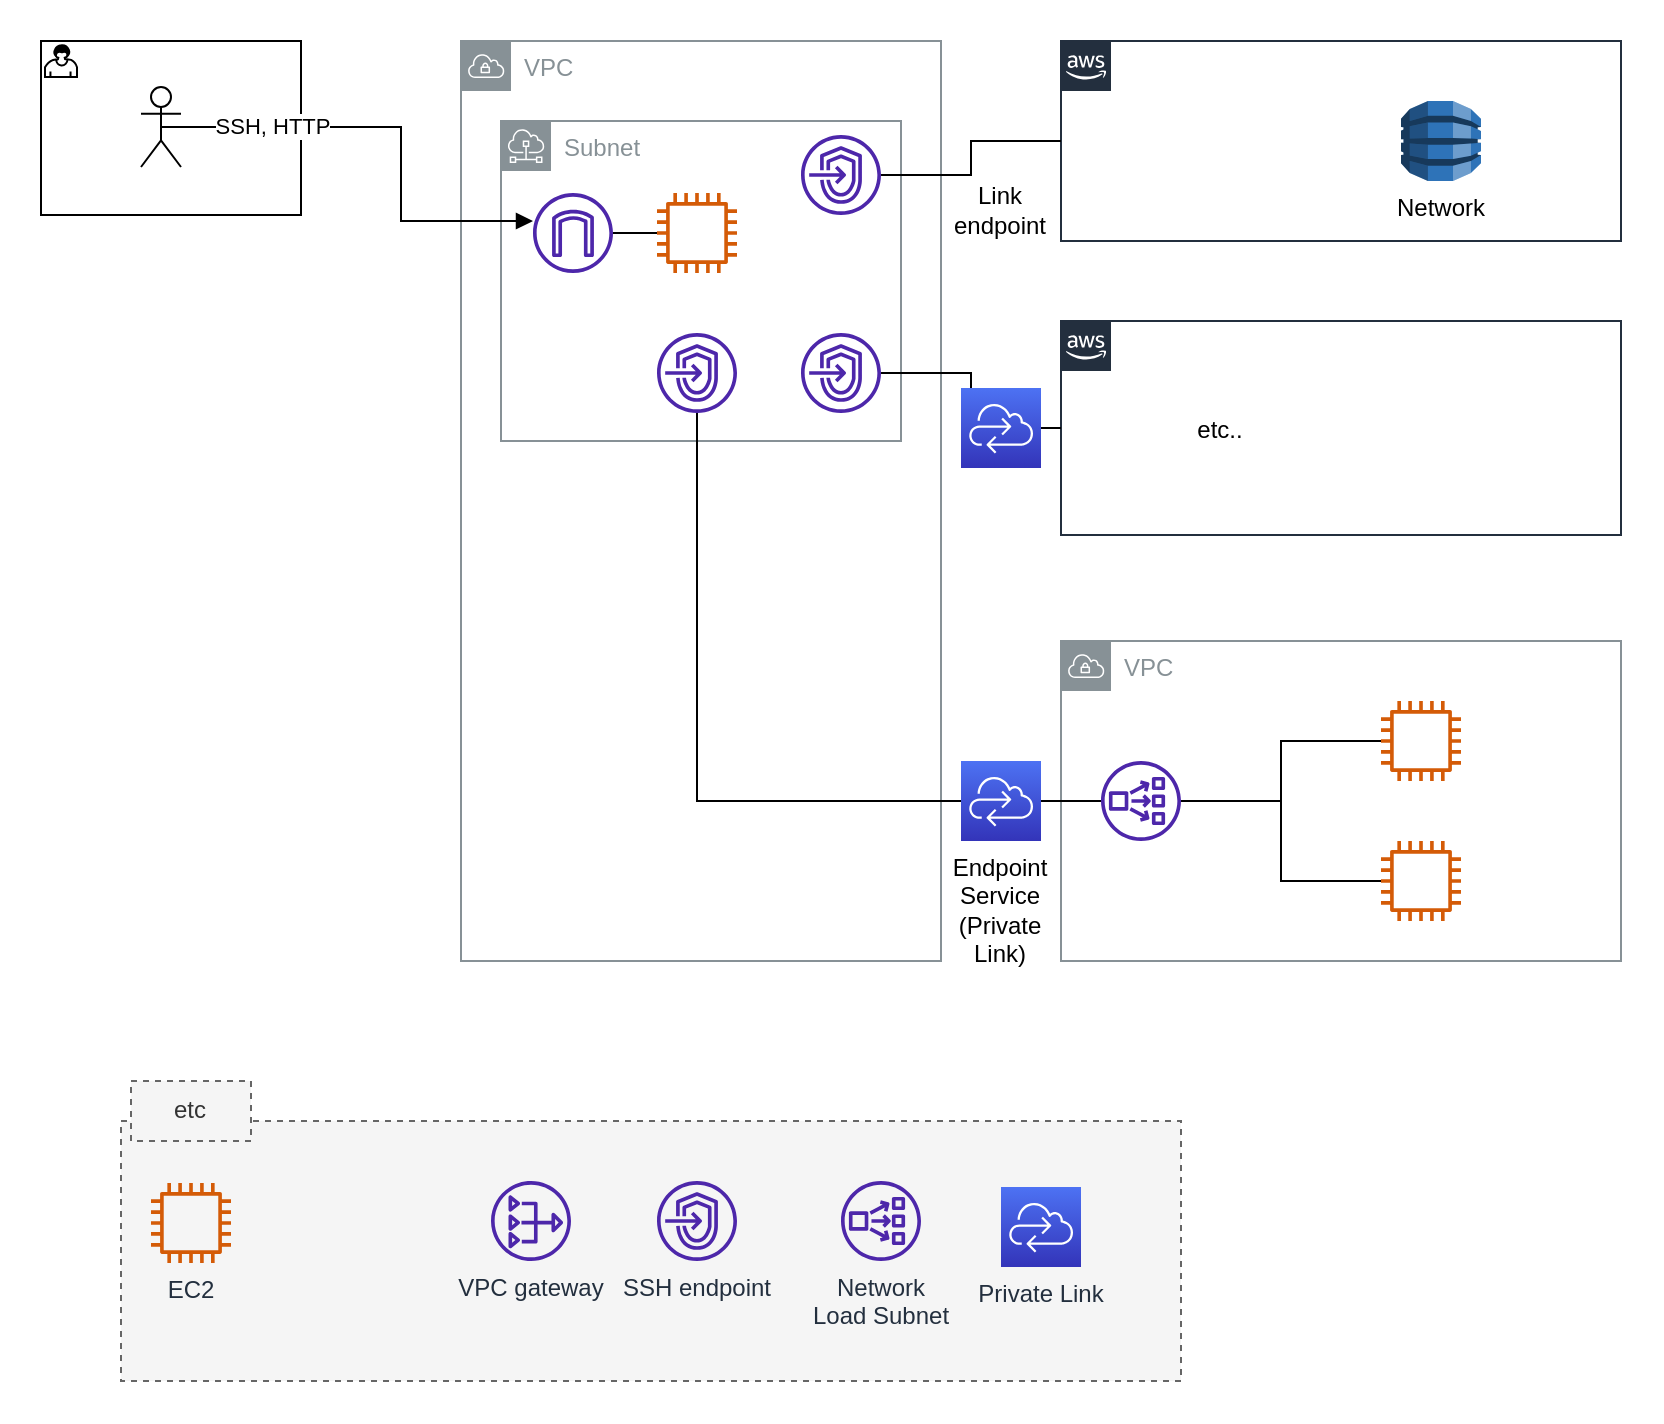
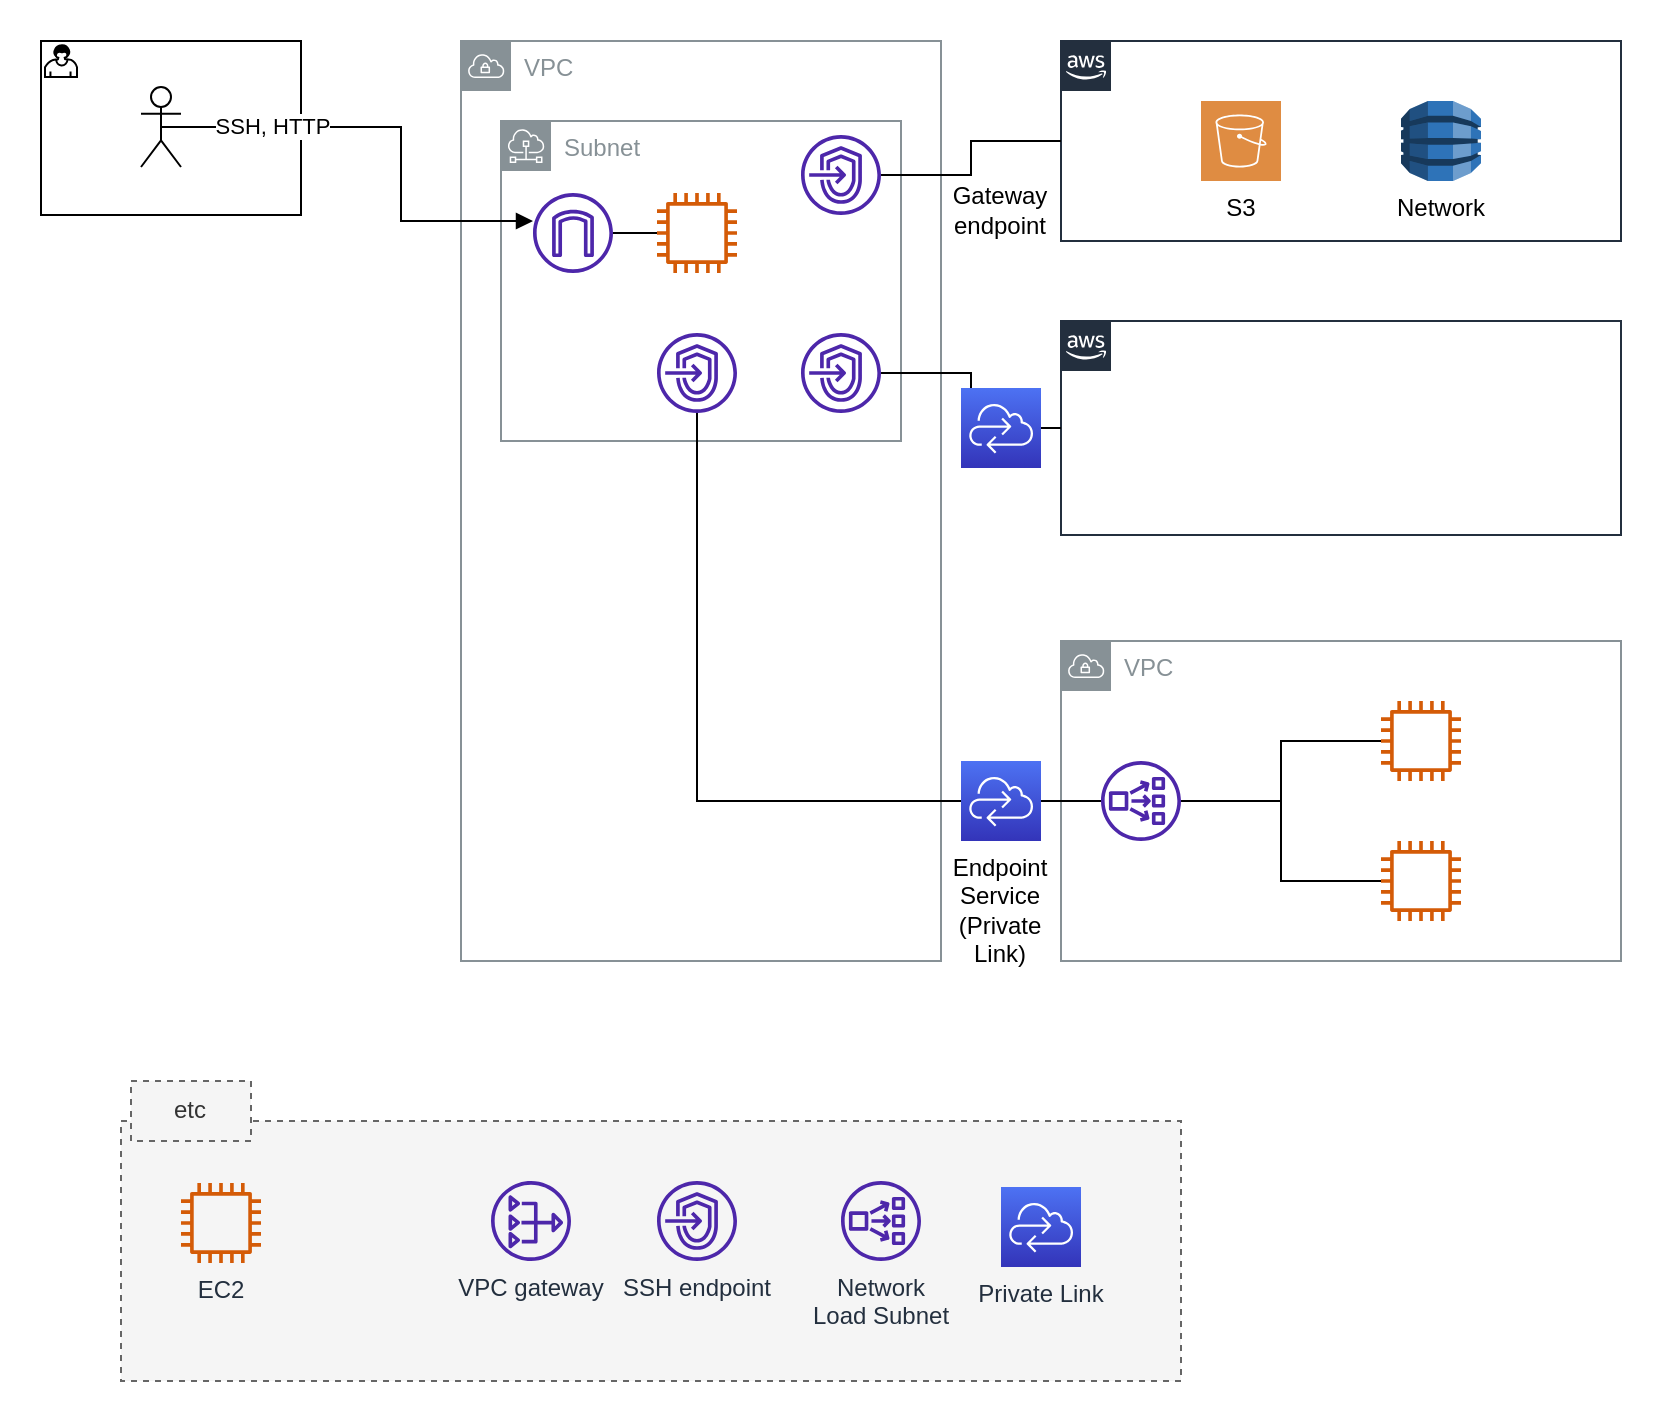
node "S3": added
node "Link endpoint": label "Link endpoint" -> "Gateway endpoint"
node "etc..": removed
node "EC2": moved (191, 1223) -> (221, 1223)
